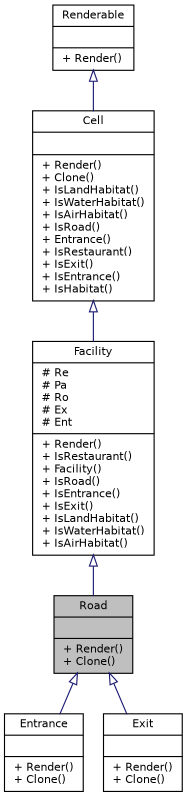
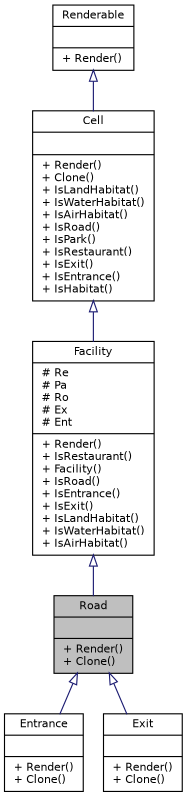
node "Cell": text "+ Entrance()" -> "+ IsPark()"
